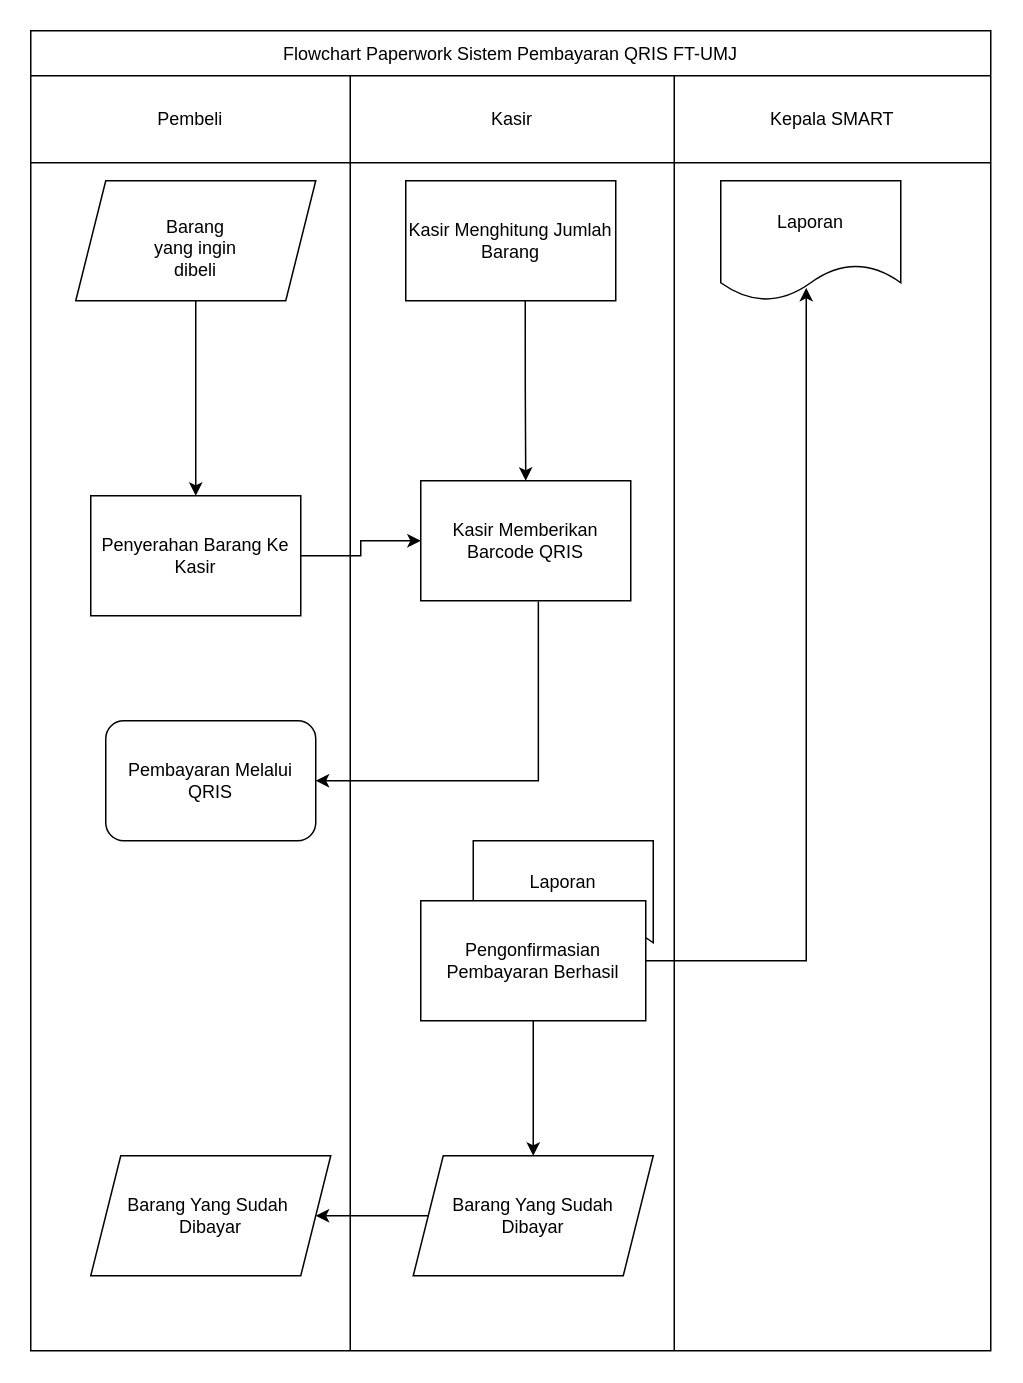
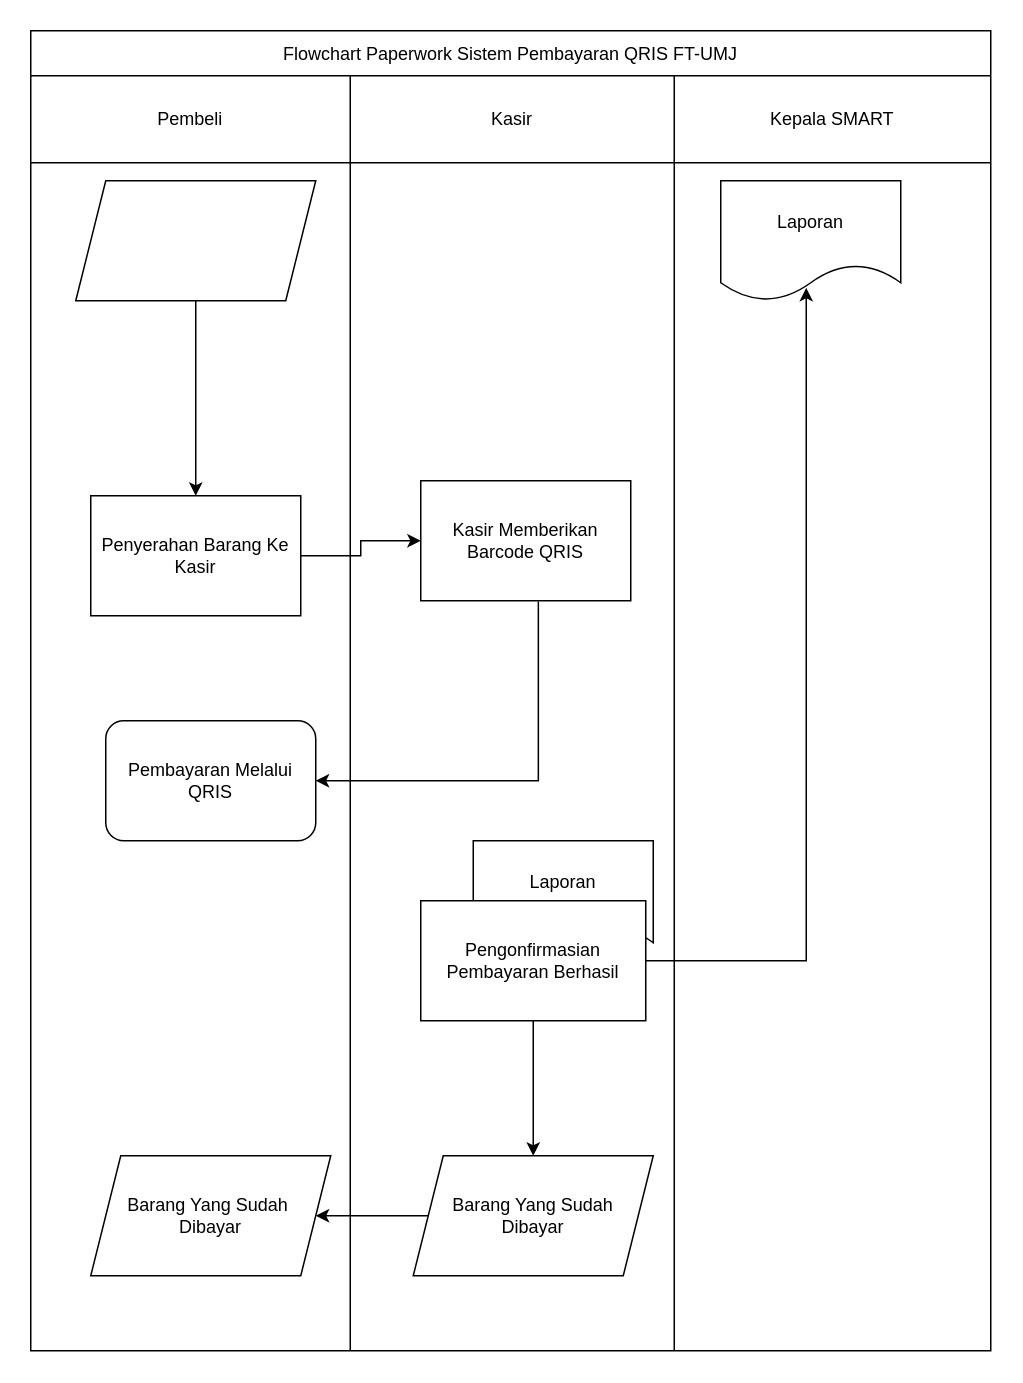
node "Kasir Menghitung Jumlah Barang": removed
node "Barang yang ingin dibeli": removed
edge "Kasir Menghitung Jumlah Barang" -> "Kasir Memberikan Barcode QRIS": removed
